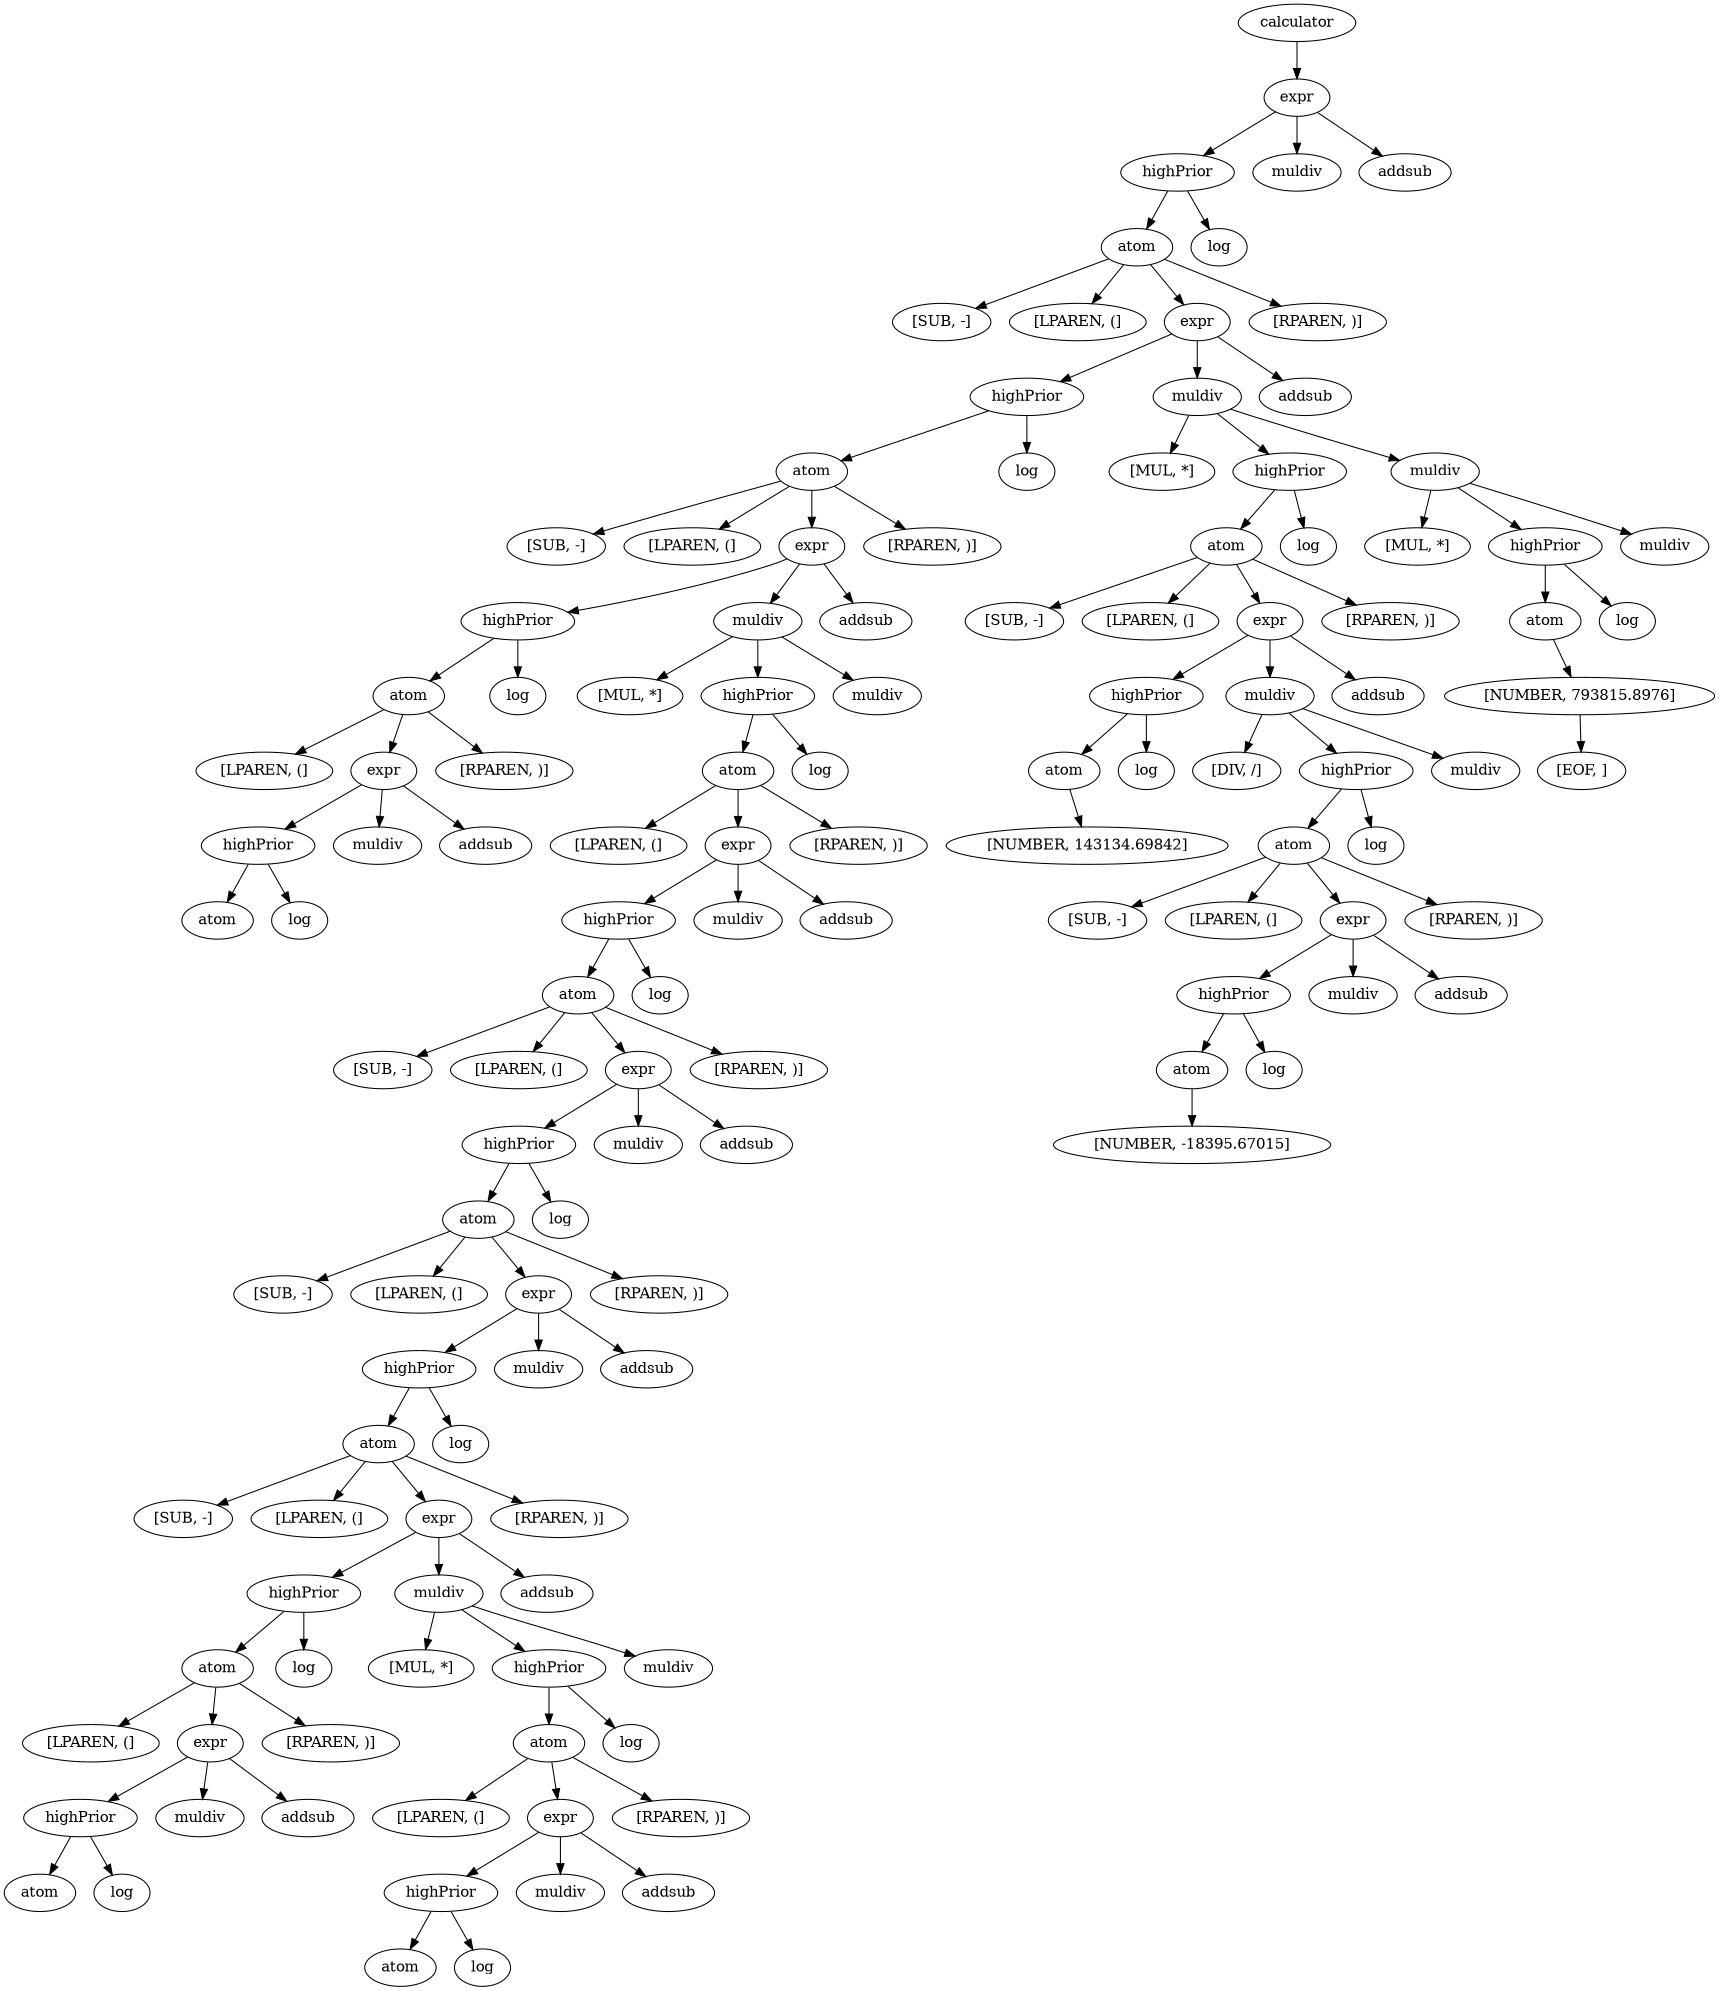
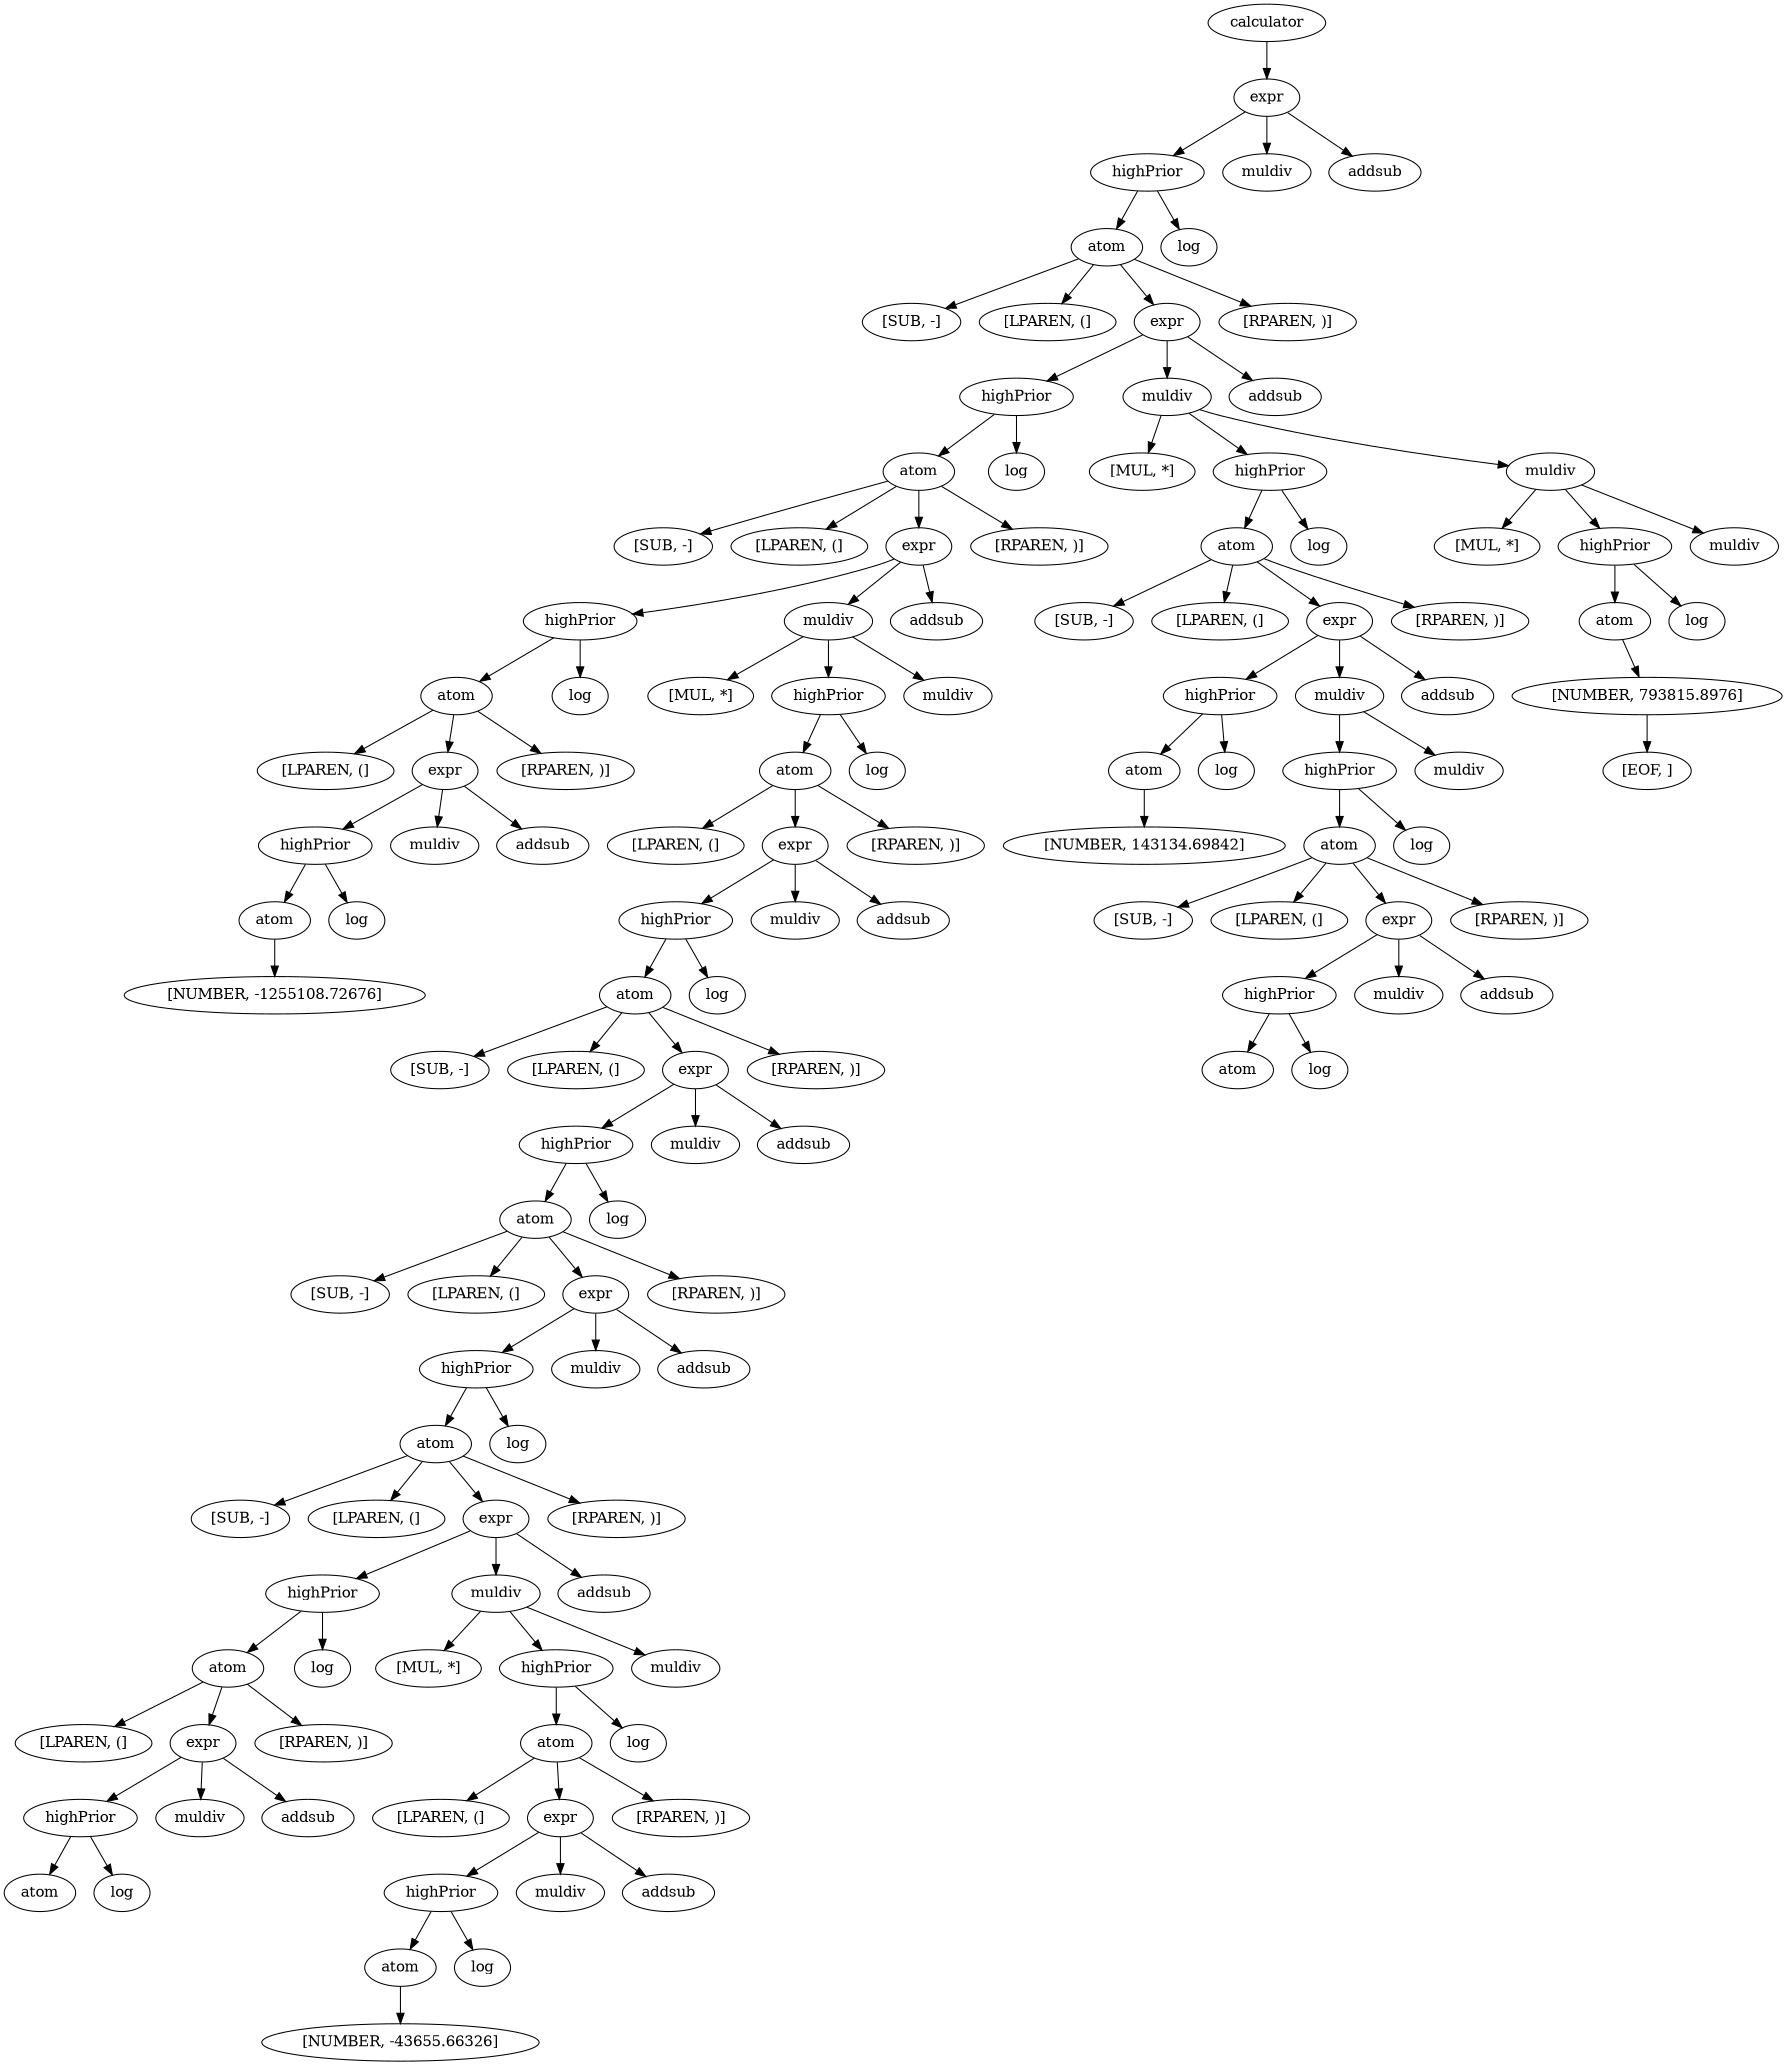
node "[DIV, /]": removed
node "[NUMBER, -1255108.72676]": added
node "[NUMBER, -18395.67015]": removed
node "[NUMBER, -43655.66326]": added
